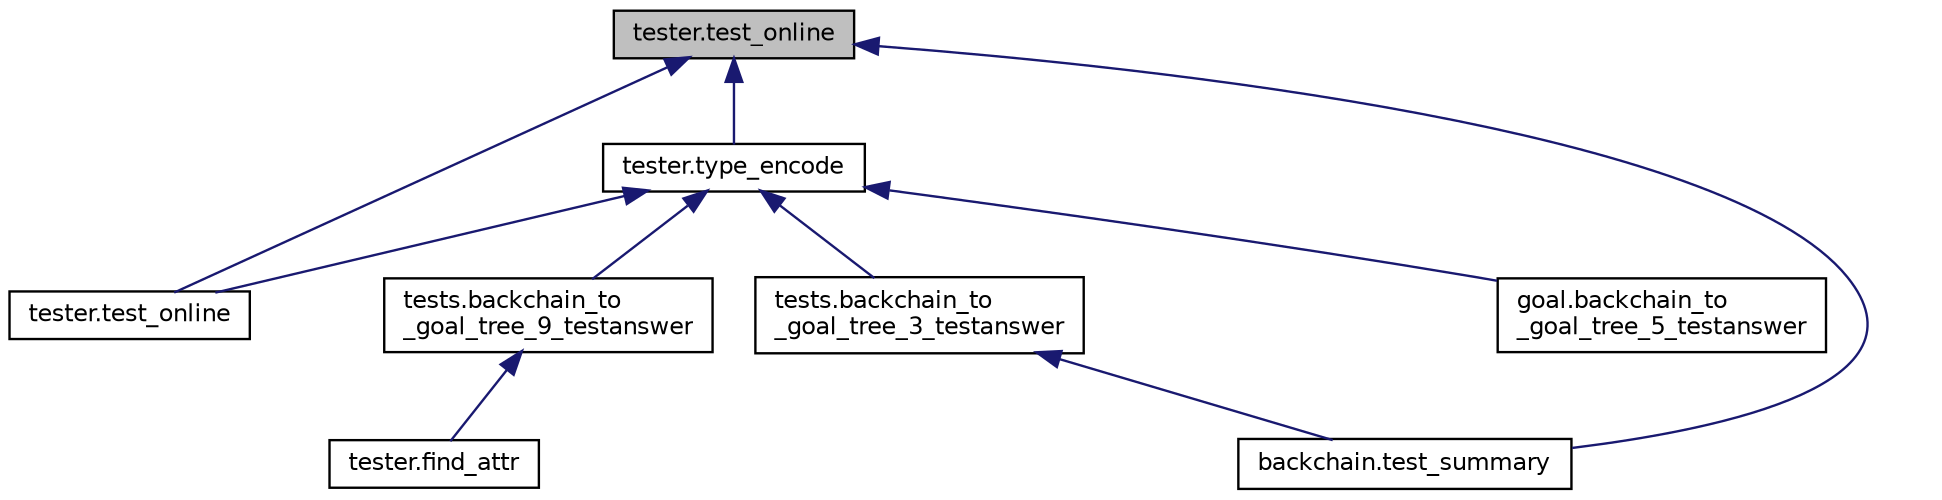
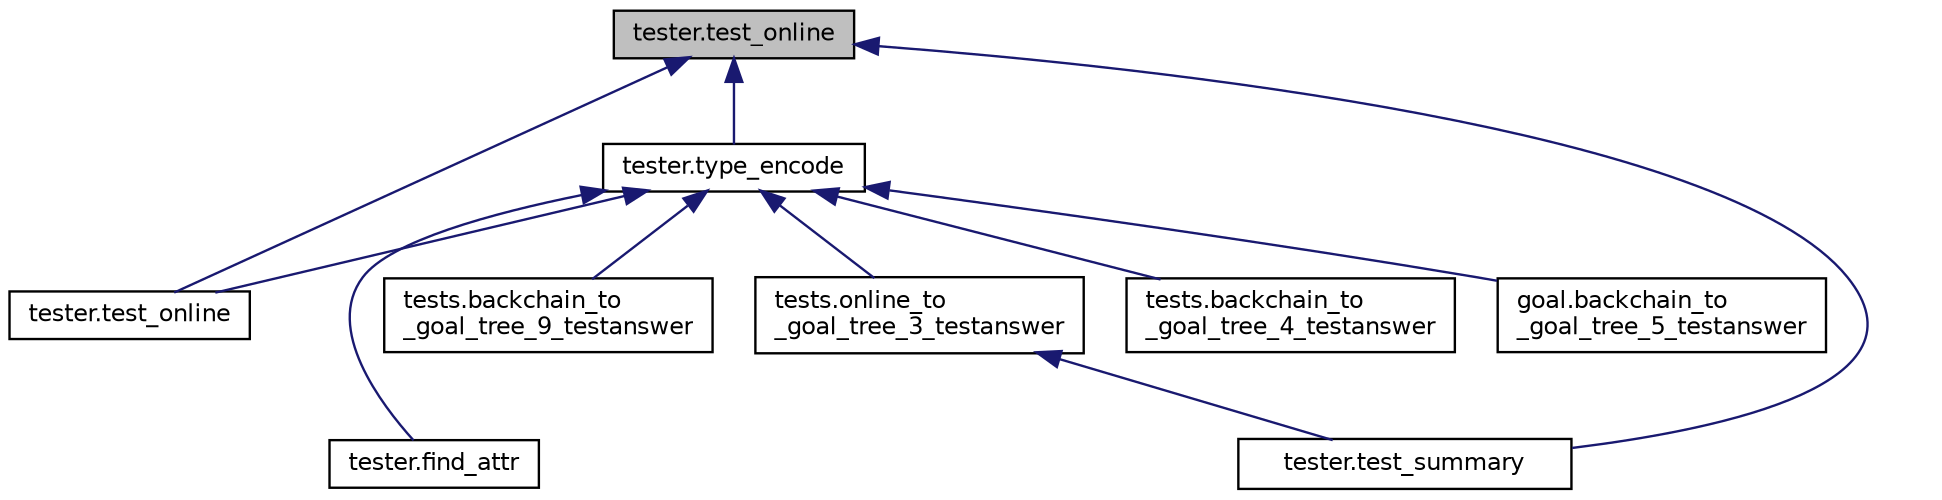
node "tests.backchain_to _goal_tree_3_testanswer": label "tests.backchain_to _goal_tree_3_testanswer" -> "tests.online_to _goal_tree_3_testanswer"
node "tests.backchain_to _goal_tree_4_testanswer": added
edge "tester.find_attr" -> "tests.backchain_to _goal_tree_9_testanswer": now "tester.find_attr" -> "tester.type_encode"
node "backchain.test_summary": label "backchain.test_summary" -> "tester.test_summary"
